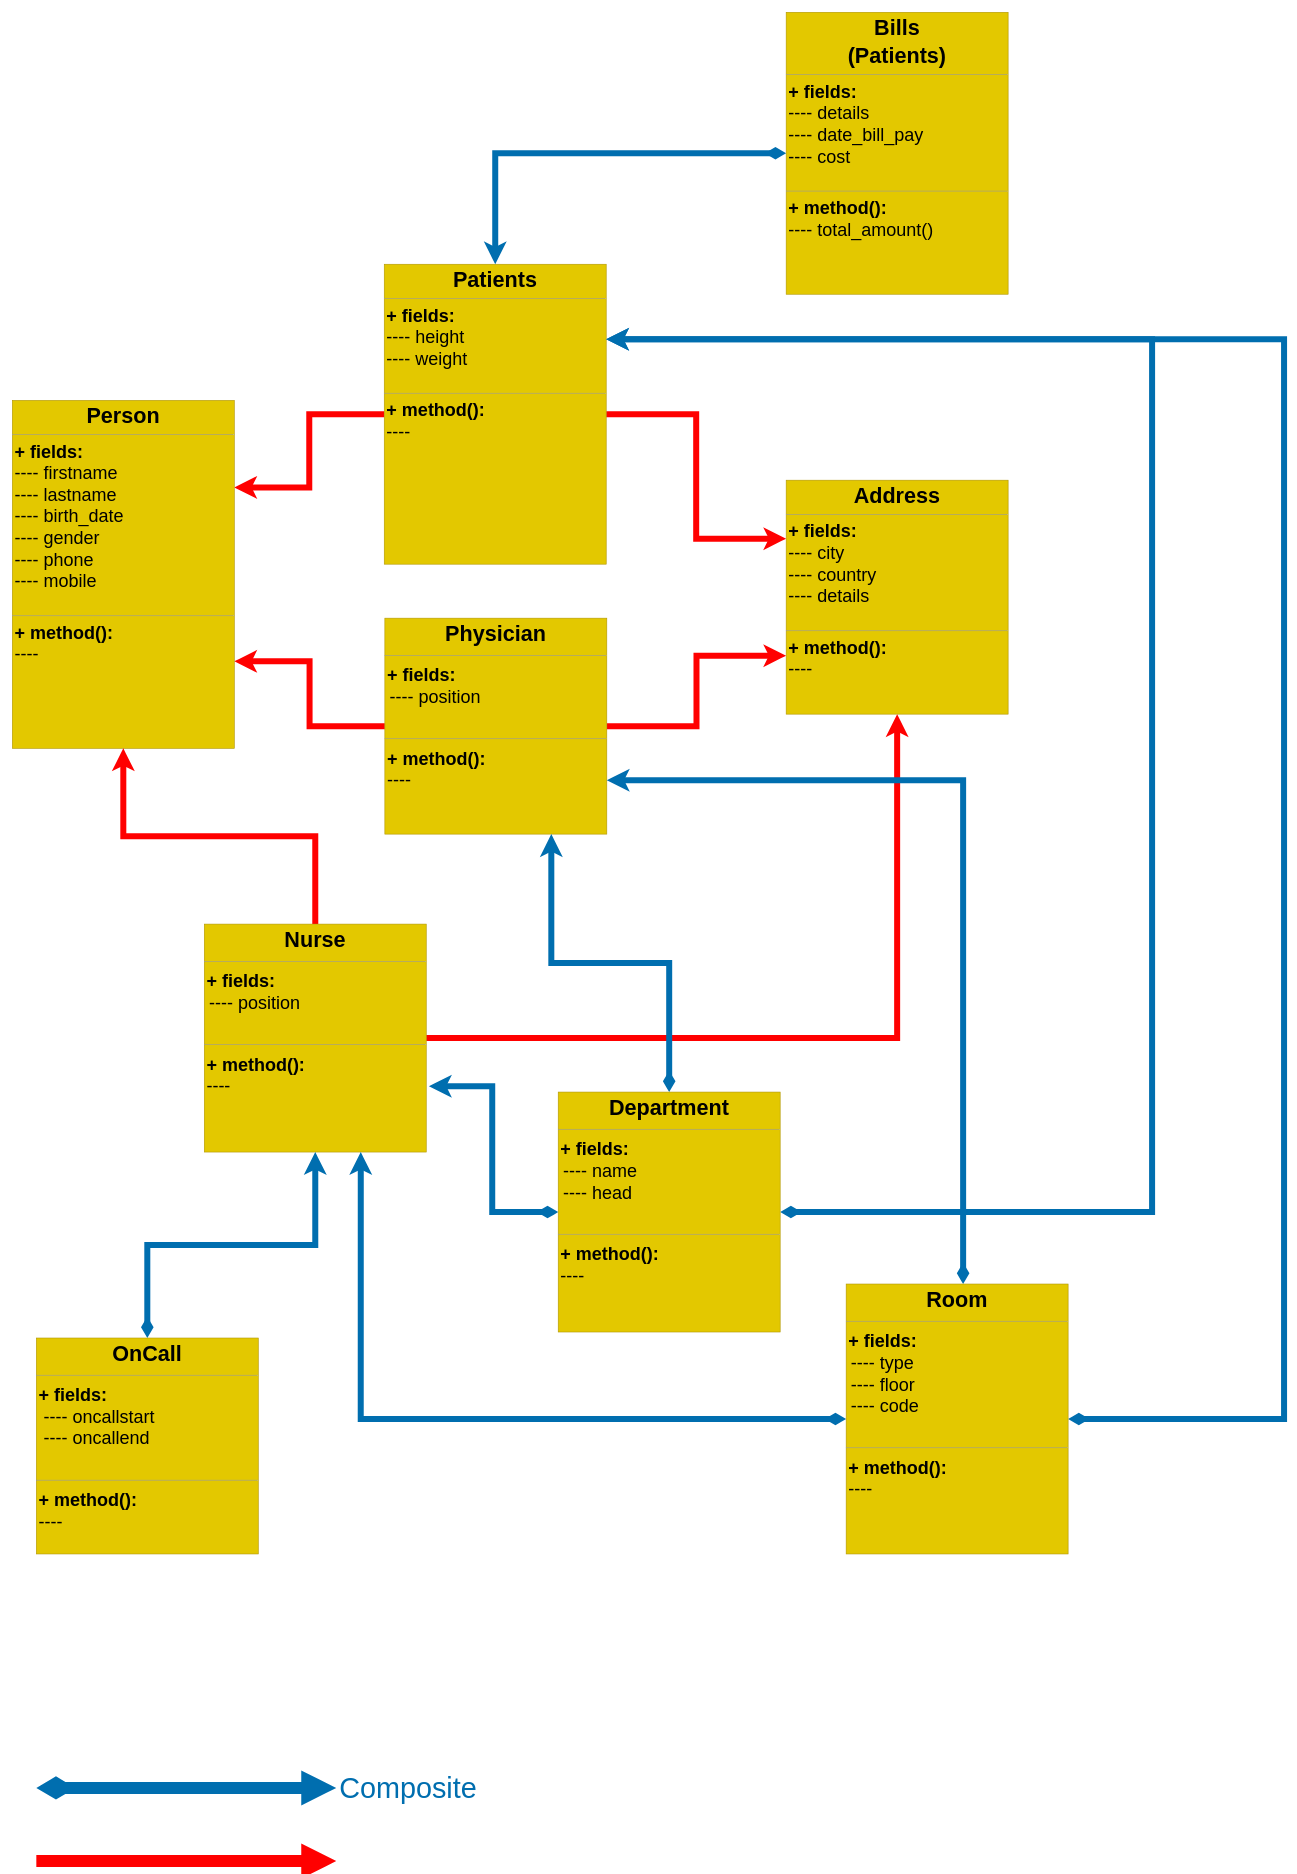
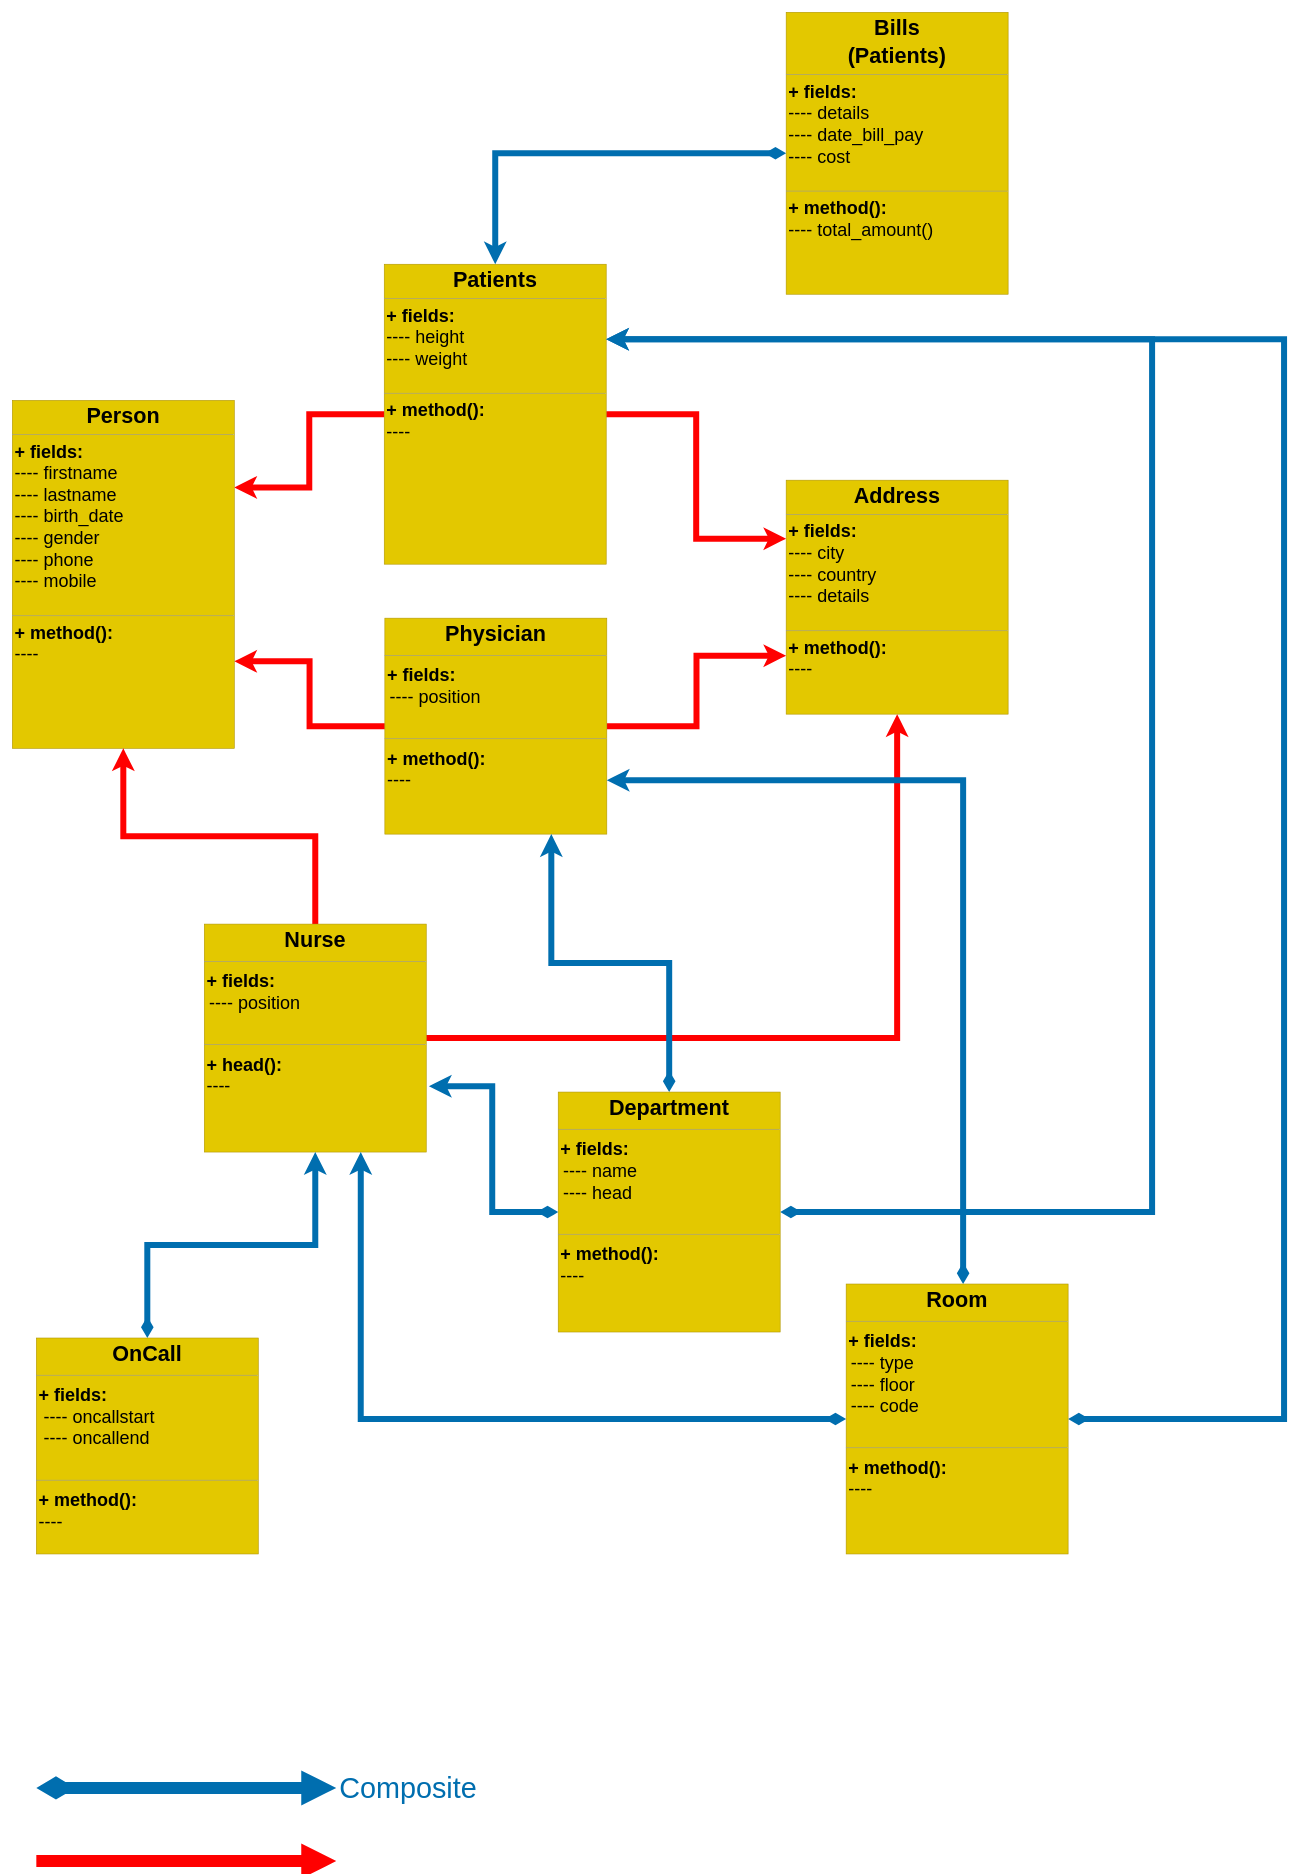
node "Nurse + fields: ---- position + method(): ----": label "Nurse + fields: ---- position + method(): ----" -> "Nurse + fields: ---- position + head(): ----"
